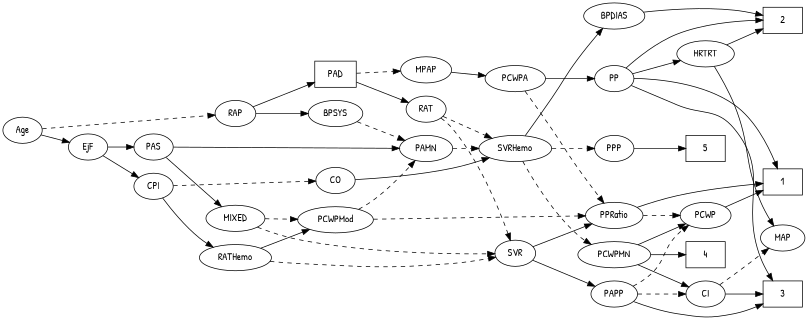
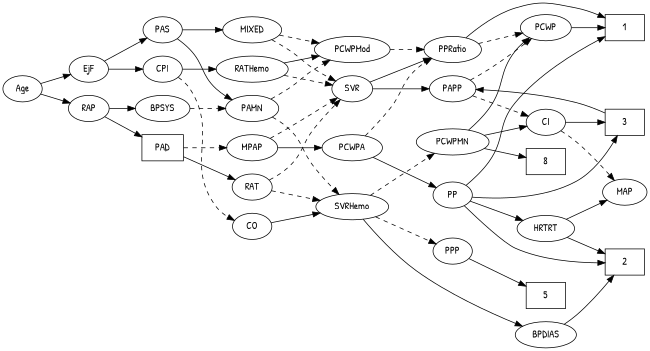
edge "MPAP" -> "SVR": added
edge "Age" -> "RAP": style dashed -> solid
edge "PCWPMod" -> "PAMN": reversed
node "4": label "4" -> "8"
edge "PAPP" -> "3": reversed
